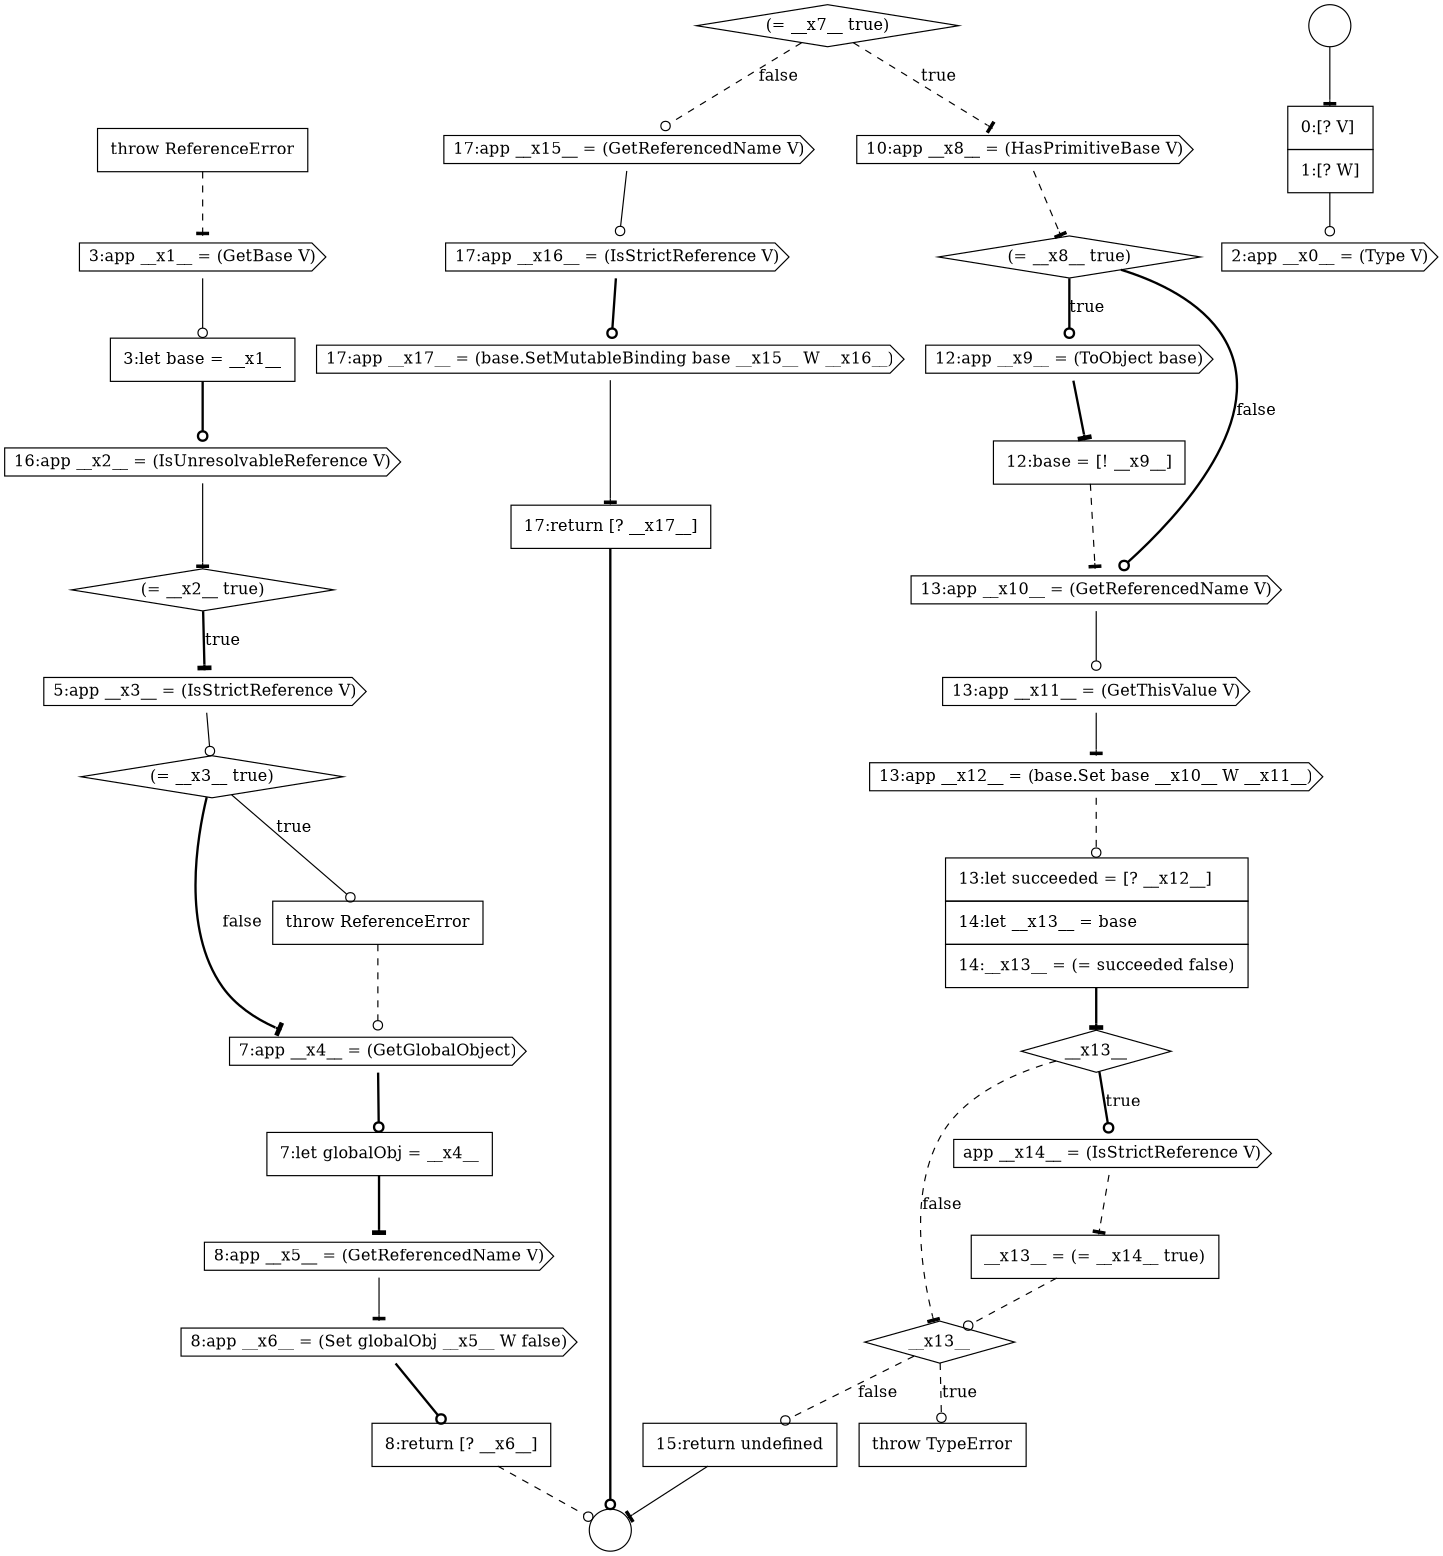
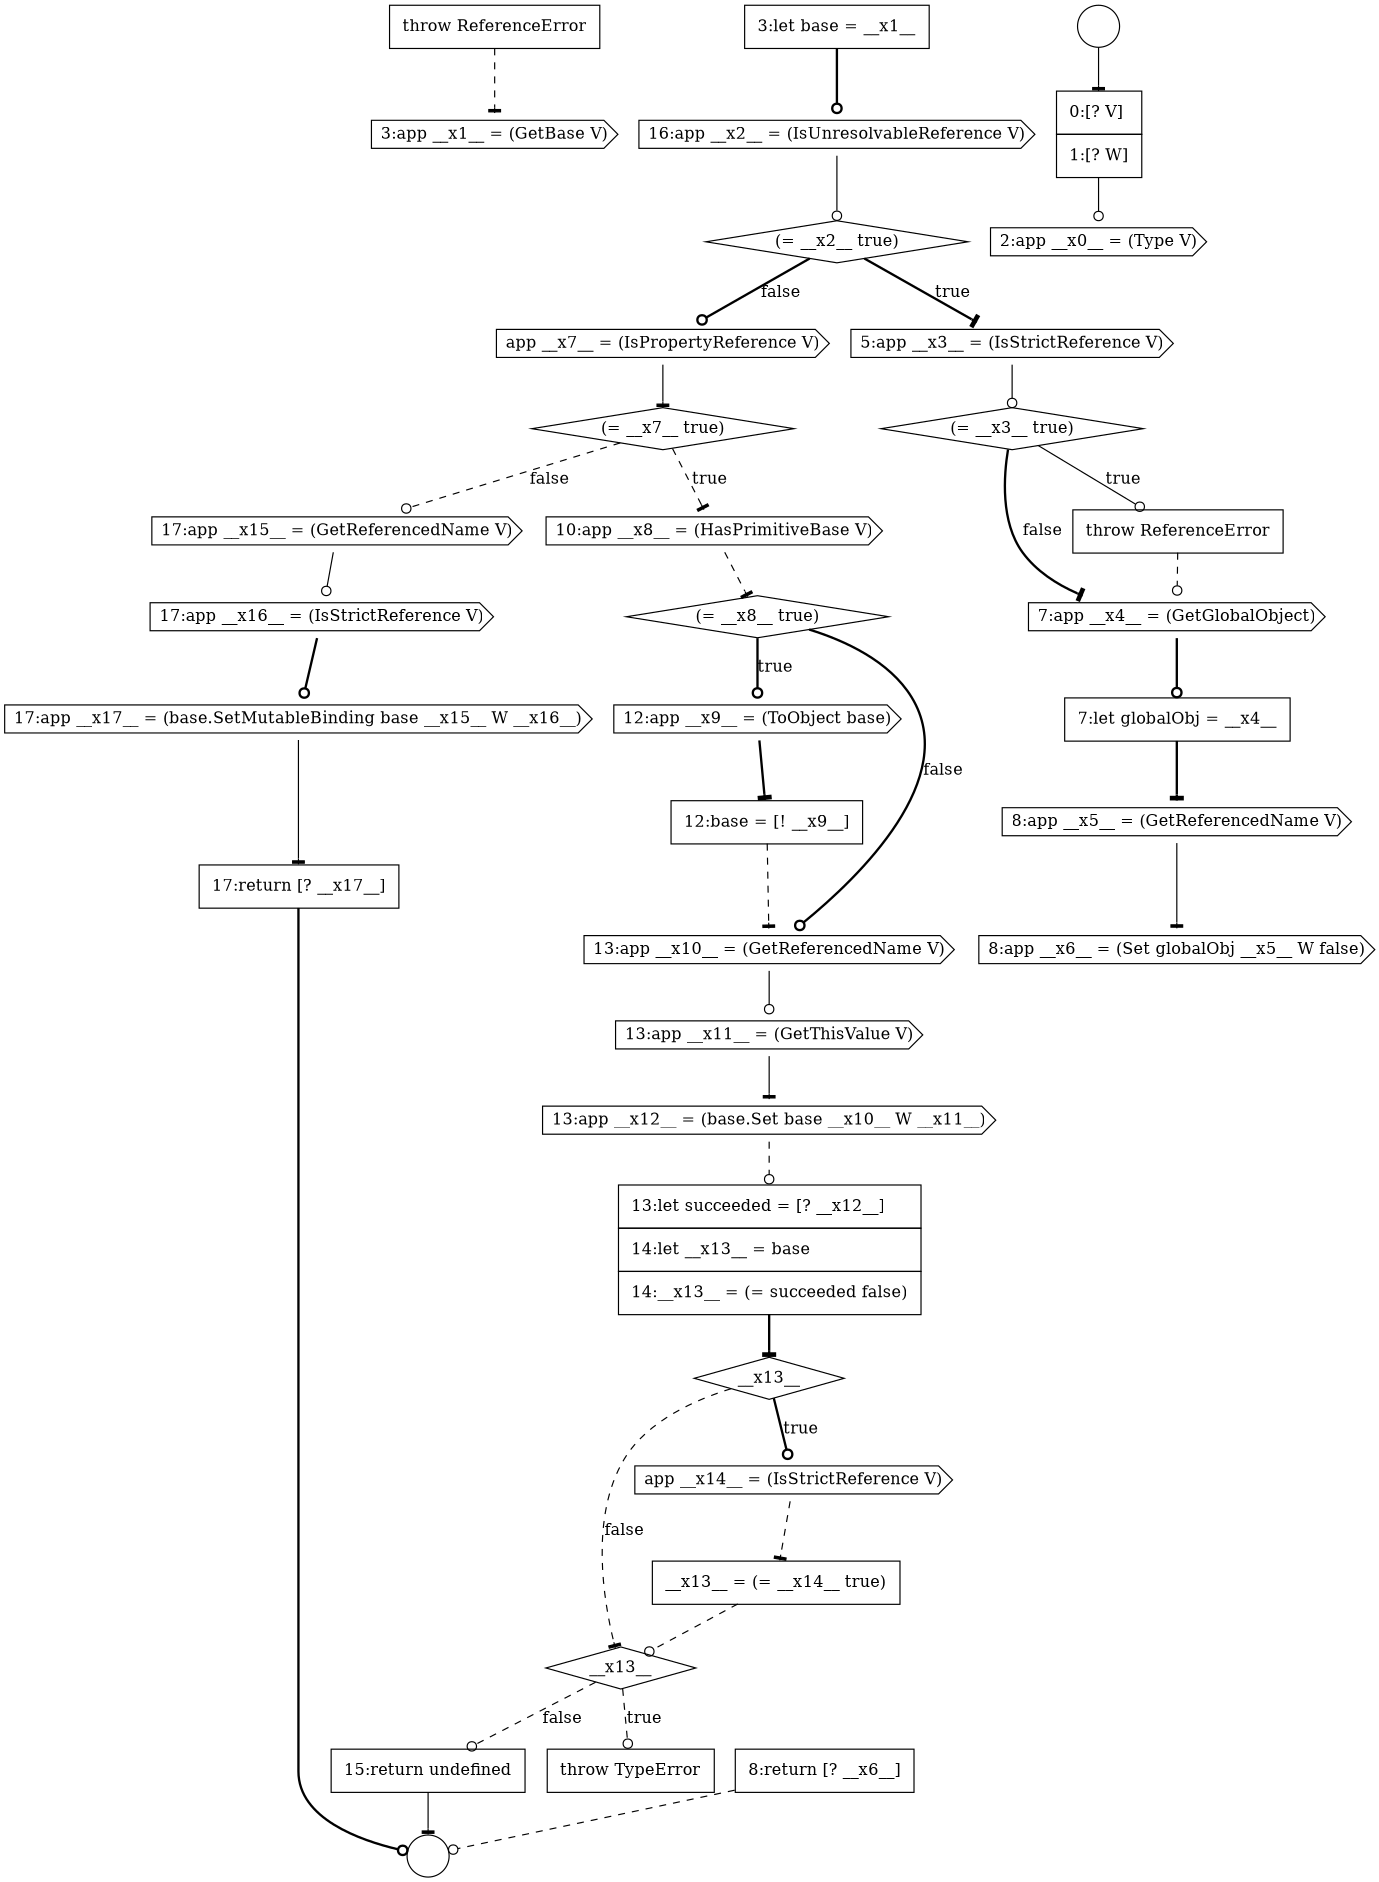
edge "3:app __x1__ = (GetBase V)" -> "3:let base = __x1__": removed
node "app __x7__ = (IsPropertyReference V)": added
edge "16:app __x2__ = (IsUnresolvableReference V)" -> "(= __x2__ true)": arrowhead tee -> odot
edge "8:app __x6__ = (Set globalObj __x5__ W false)" -> "8:return [? __x6__]": removed
